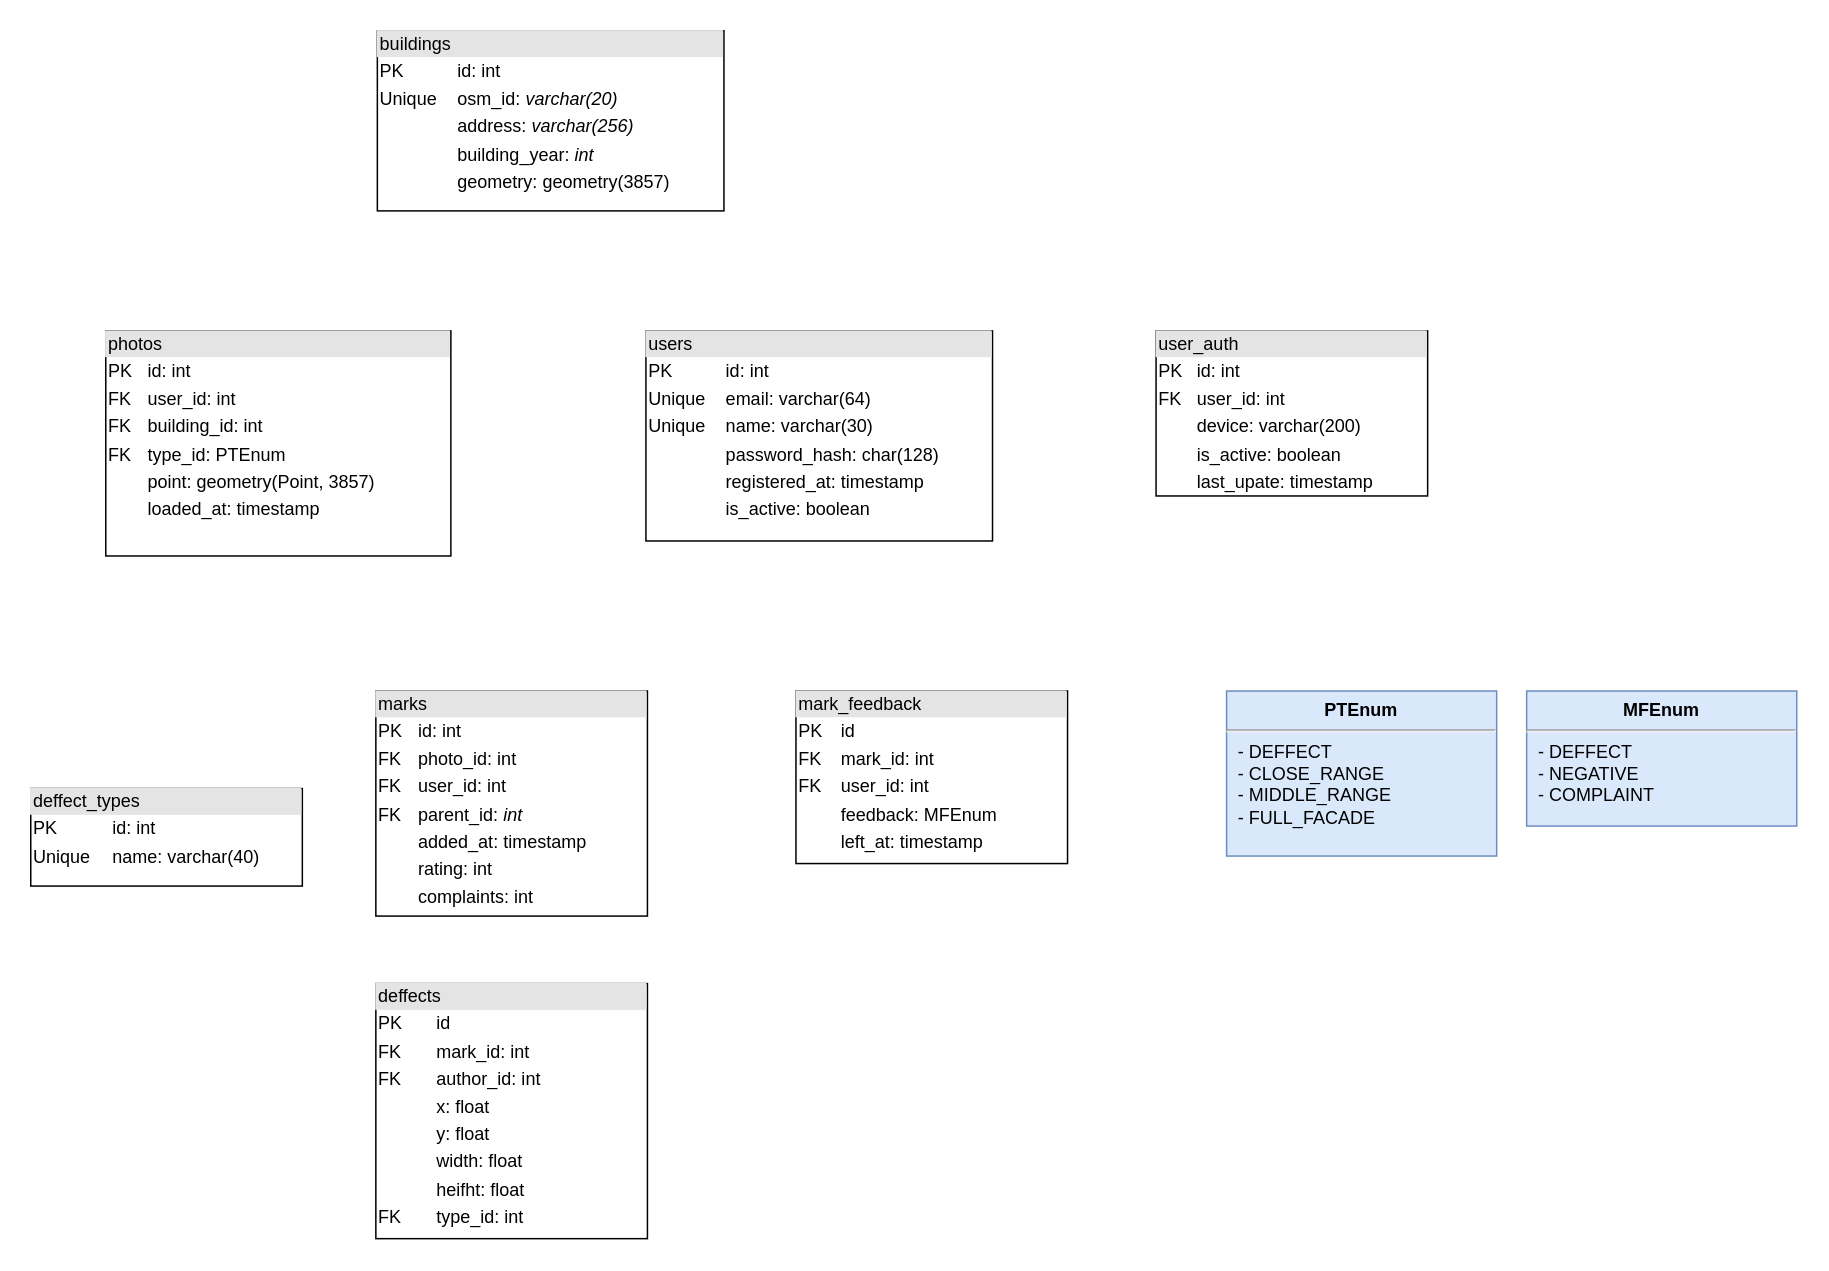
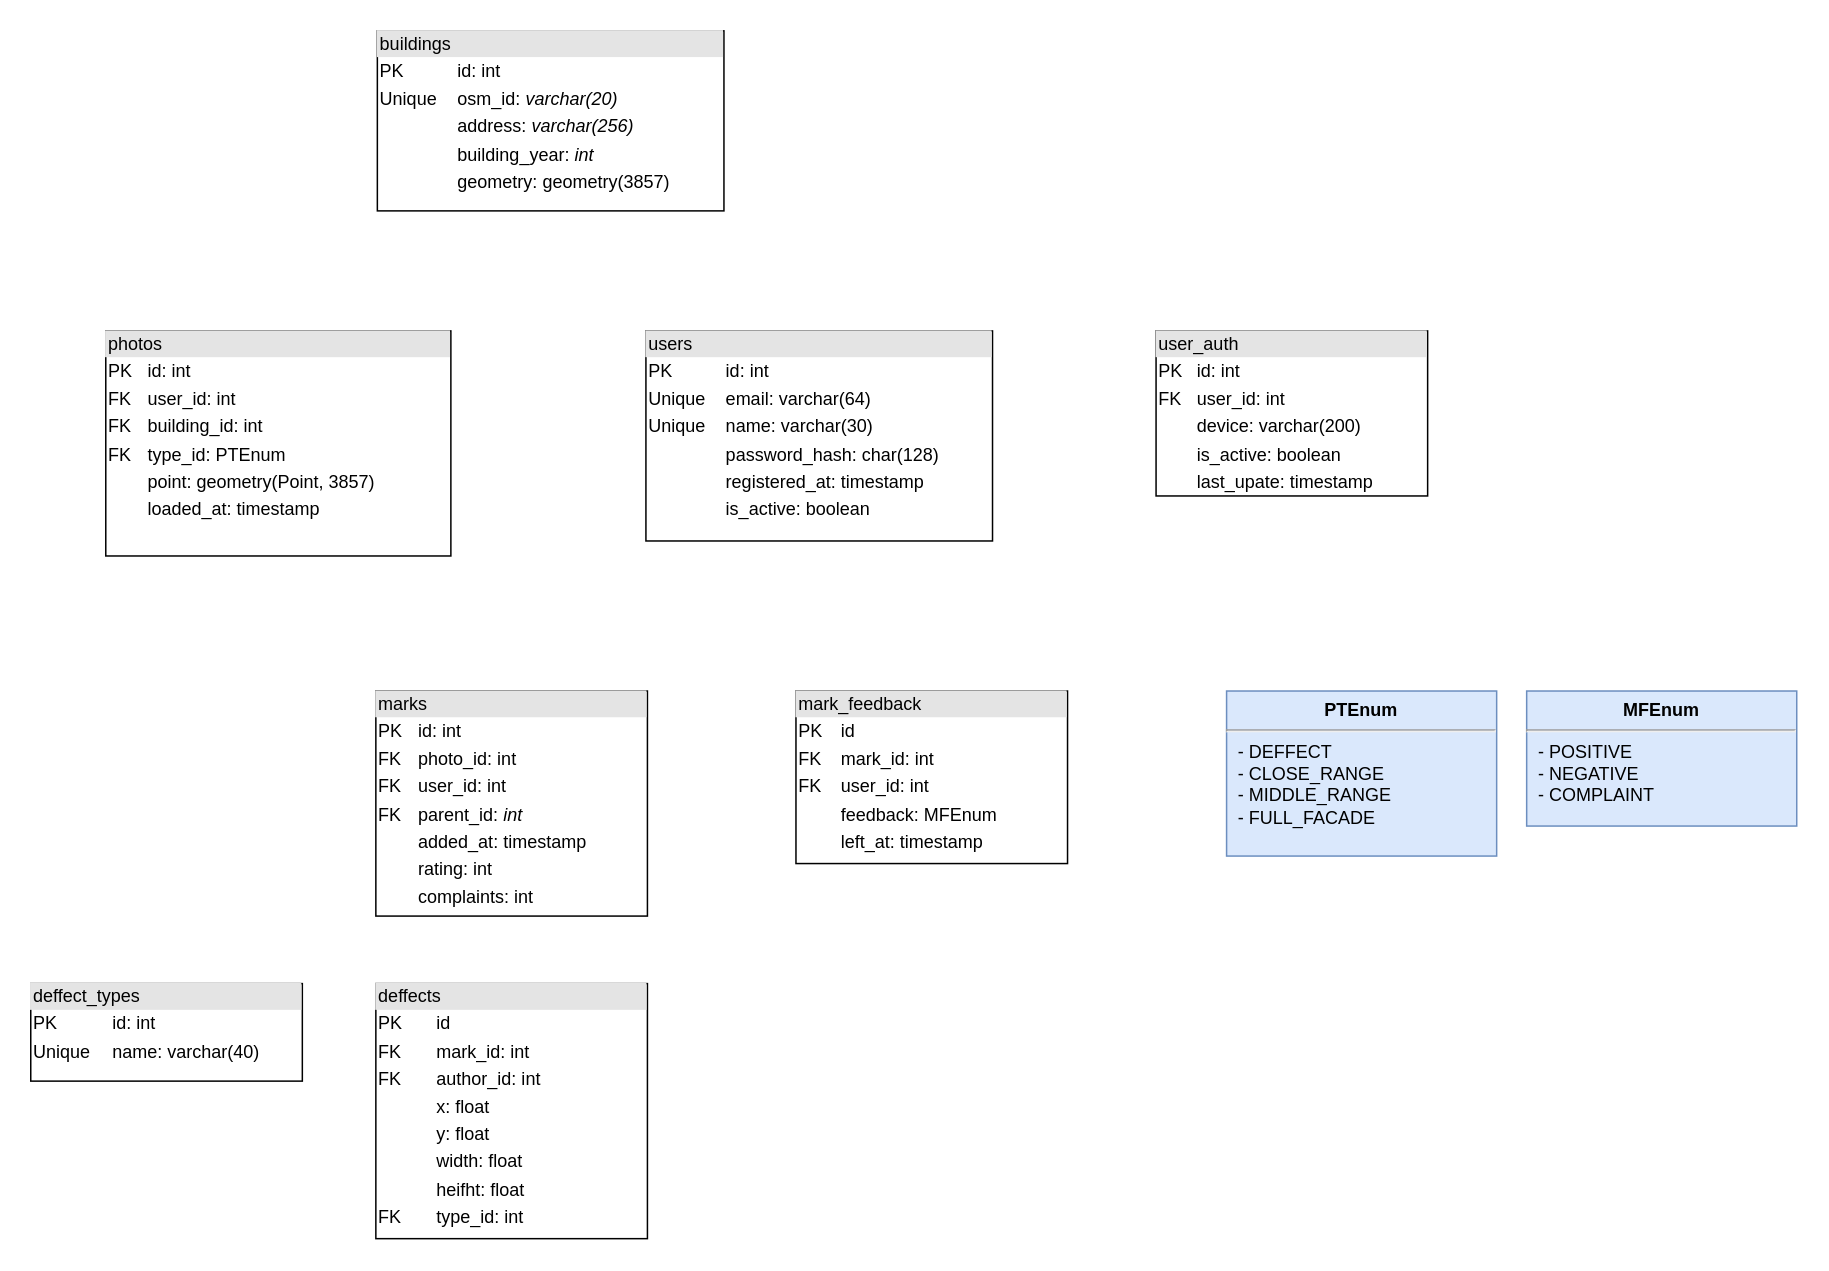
node "MFEnum - DEFFECT - NEGATIVE - COMPLAINT": label "MFEnum - DEFFECT - NEGATIVE - COMPLAINT" -> "MFEnum - POSITIVE - NEGATIVE - COMPLAINT"
node "deffect_types PK id: int Unique name: varchar(40)": moved (167, 837) -> (167, 1032)
